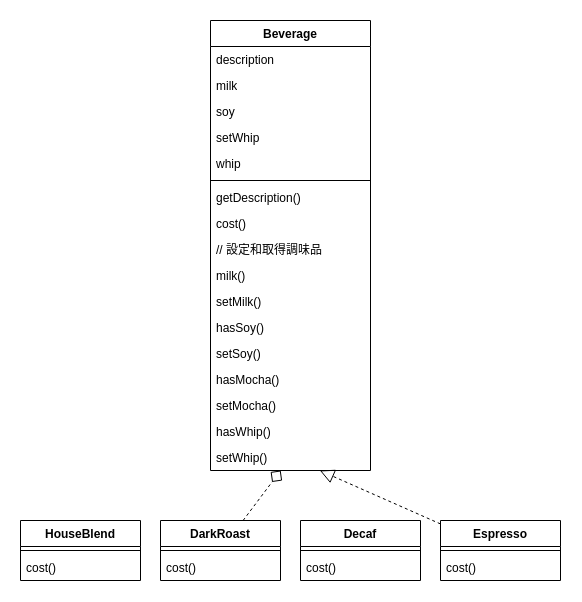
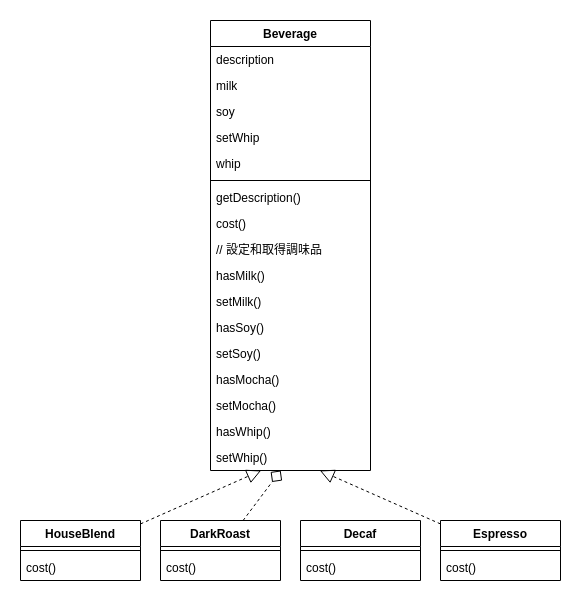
node "milk()": label "milk()" -> "hasMilk()"
edge "HouseBlend" -> "setWhip()": added
